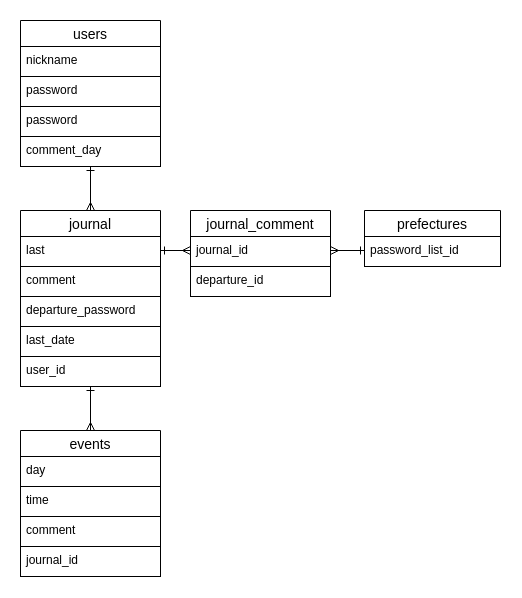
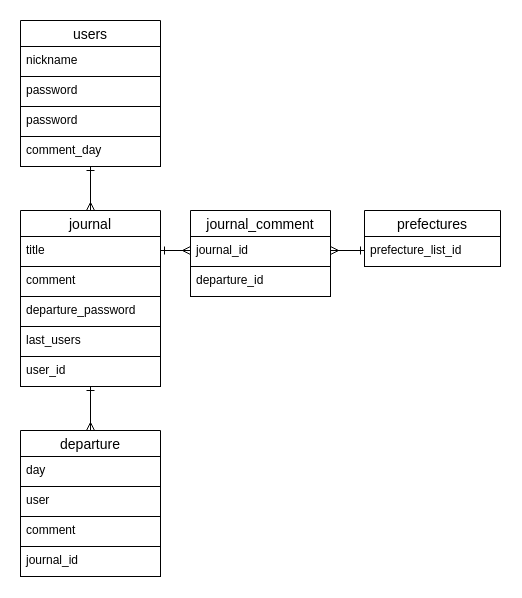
node "last": label "last" -> "title"
node "password_list_id": label "password_list_id" -> "prefecture_list_id"
node "last_date": label "last_date" -> "last_users"
node "events": label "events" -> "departure"
node "time": label "time" -> "user"
